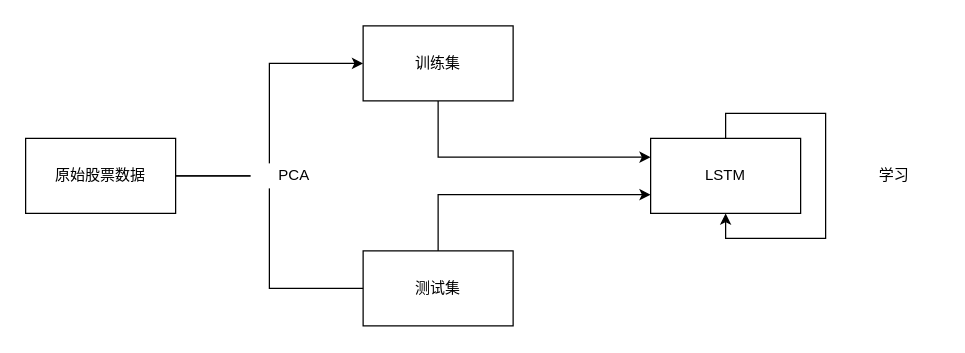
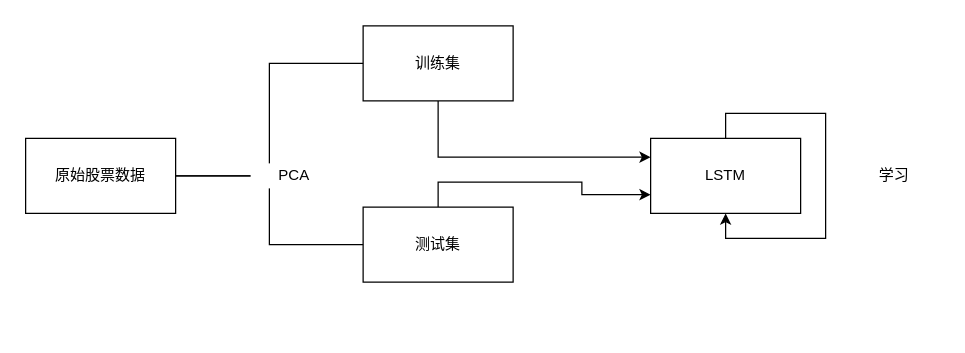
edge "原始股票数据" -> "训练集": arrowhead classic -> none
node "测试集": moved (438, 288) -> (438, 244)
